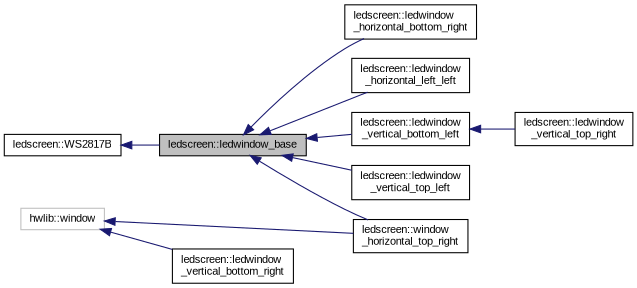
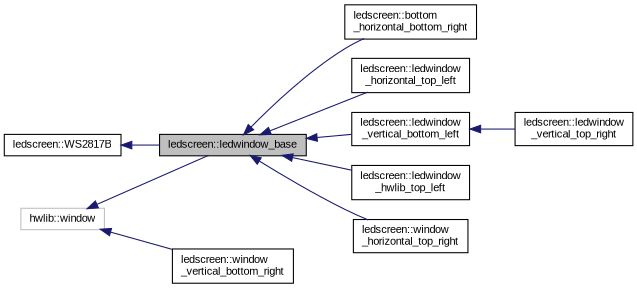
node "ledscreen::ledwindow _horizontal_bottom_right": label "ledscreen::ledwindow _horizontal_bottom_right" -> "ledscreen::bottom _horizontal_bottom_right"
node "ledscreen::ledwindow _horizontal_left_left": label "ledscreen::ledwindow _horizontal_left_left" -> "ledscreen::ledwindow _horizontal_top_left"
node "ledscreen::ledwindow _vertical_top_left": label "ledscreen::ledwindow _vertical_top_left" -> "ledscreen::ledwindow _hwlib_top_left"
edge "ledscreen::window _horizontal_top_right" -> "hwlib::window": now "ledscreen::ledwindow_base" -> "hwlib::window"
node "ledscreen::ledwindow _vertical_bottom_right": label "ledscreen::ledwindow _vertical_bottom_right" -> "ledscreen::window _vertical_bottom_right"
